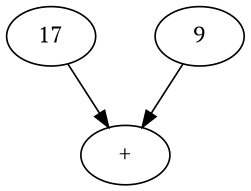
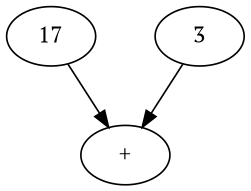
node "9": label "9" -> "3"
